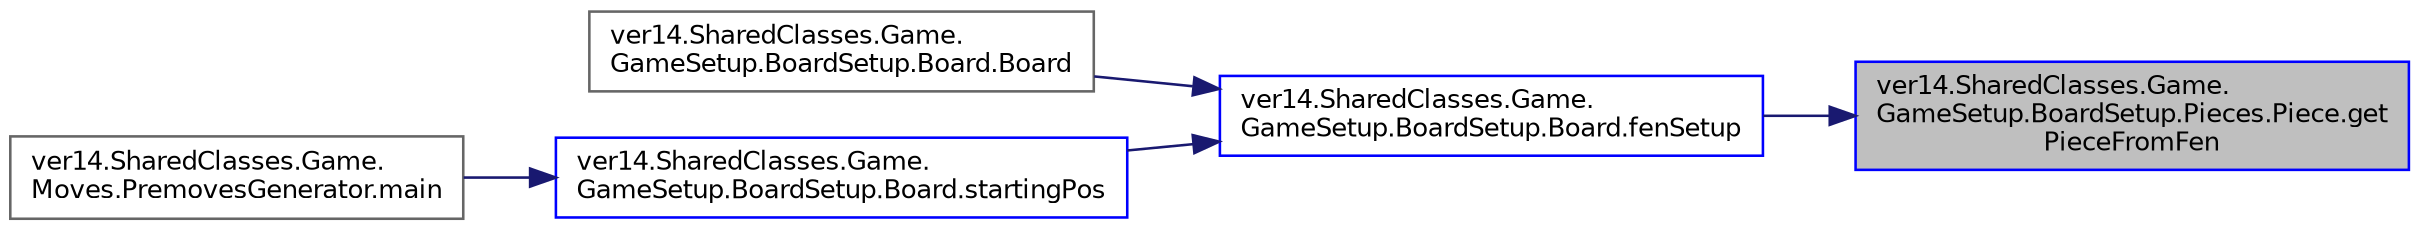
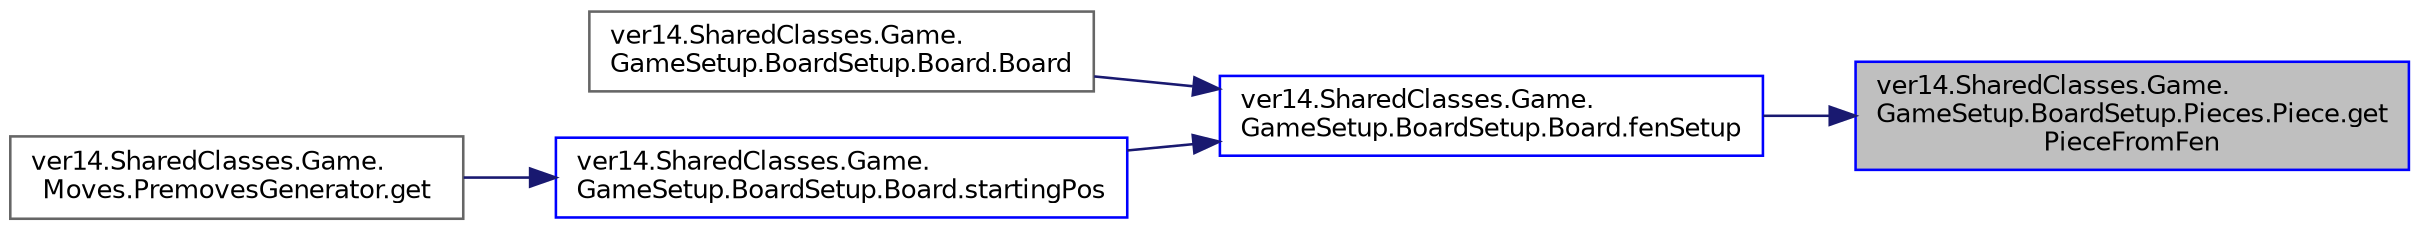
node "ver14.SharedClasses.Game. Moves.PremovesGenerator.main": label "ver14.SharedClasses.Game. Moves.PremovesGenerator.main" -> "ver14.SharedClasses.Game. Moves.PremovesGenerator.get"
